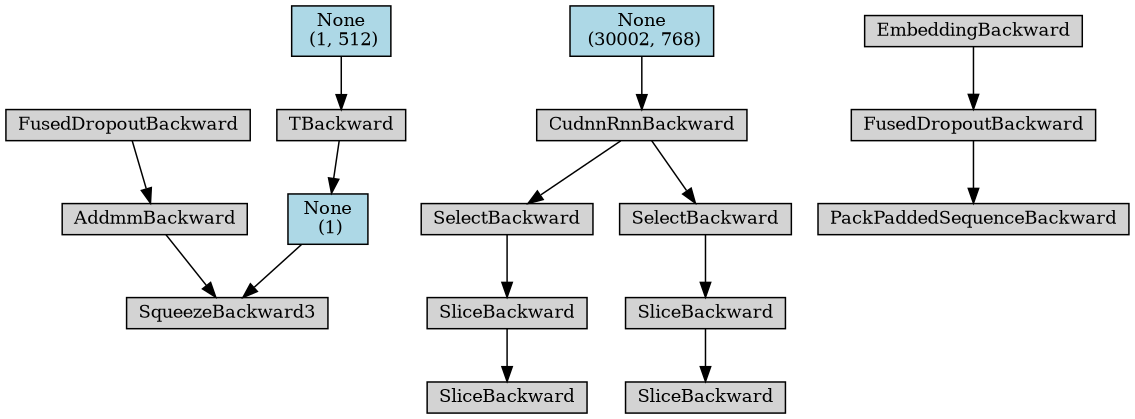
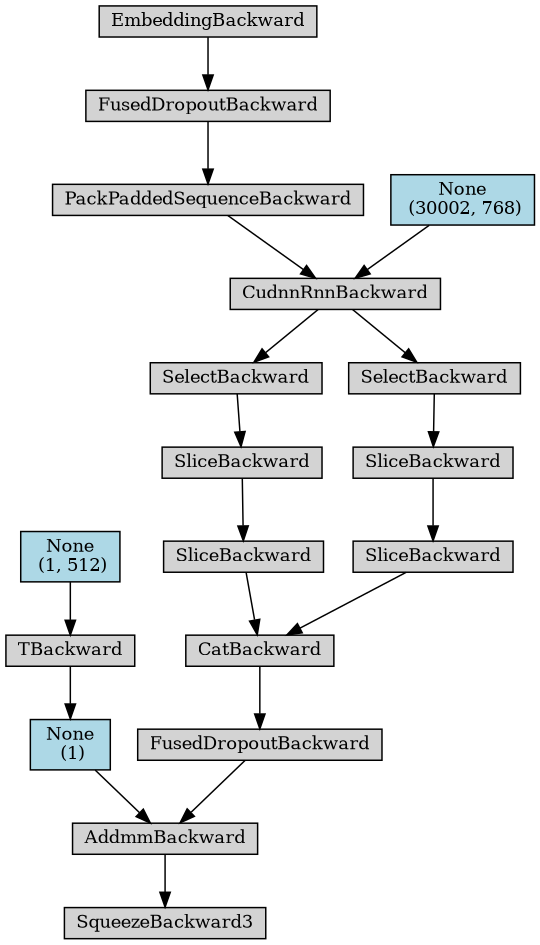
edge "PackPaddedSequenceBackward" -> "CudnnRnnBackward": added
edge "None (1)" -> "SqueezeBackward3": now "None (1)" -> "AddmmBackward"
node "CatBackward": added
